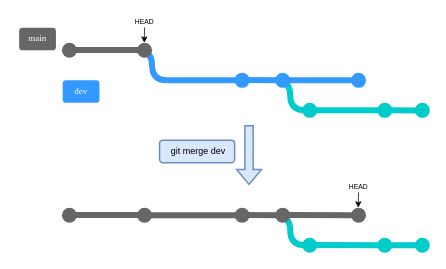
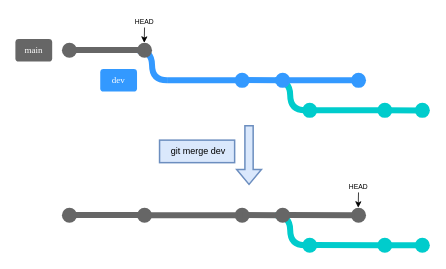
node "main": moved (38, 39) -> (34, 50)
node "dev": moved (81, 91) -> (119, 80)
node "git merge dev": shape rounded rectangle -> rectangle
